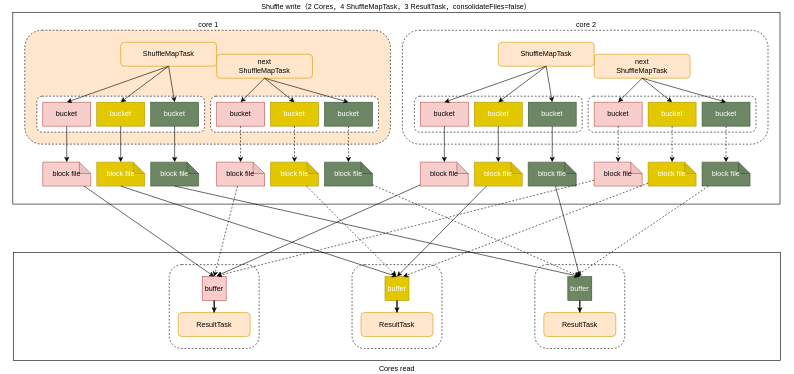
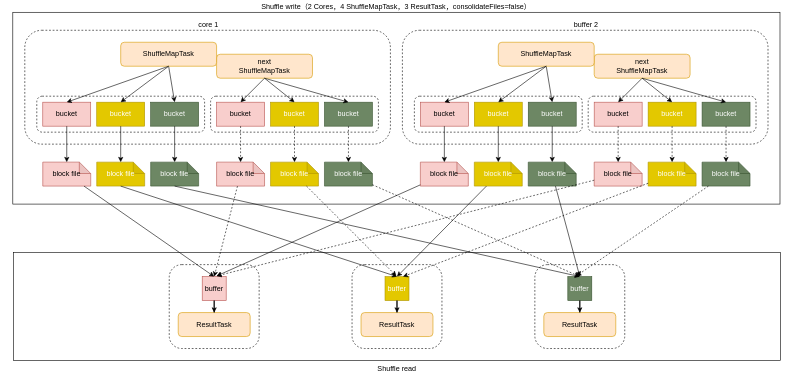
node "core 2": label "core 2" -> "buffer 2"
node "core 1": fillcolor #ffe6cc -> #ffffff
node "Cores read": label "Cores read" -> "Shuffle read"
